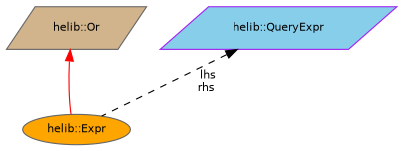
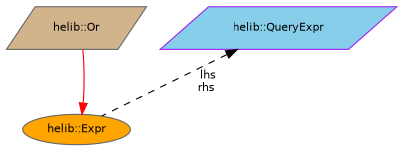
edge "helib::Expr" -> "helib::Or": reversed
